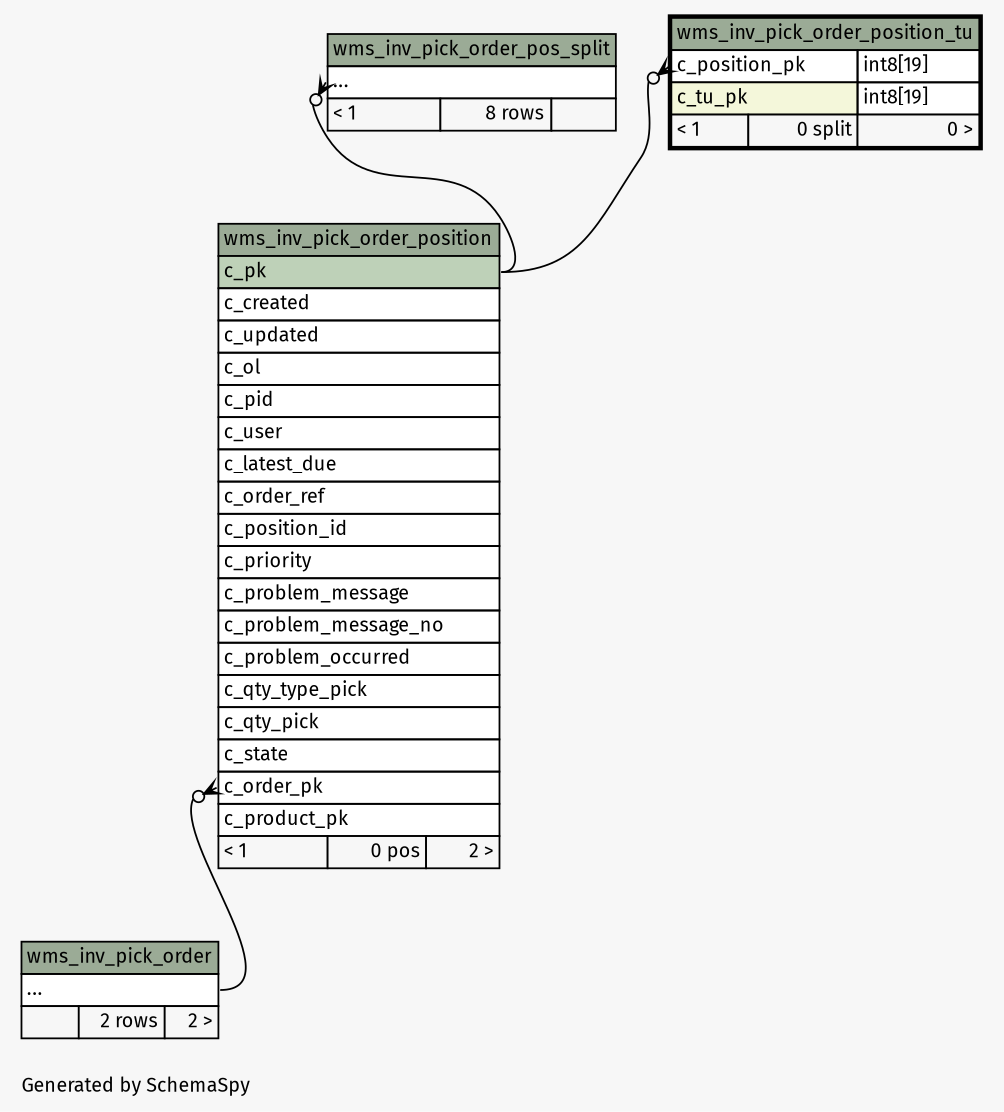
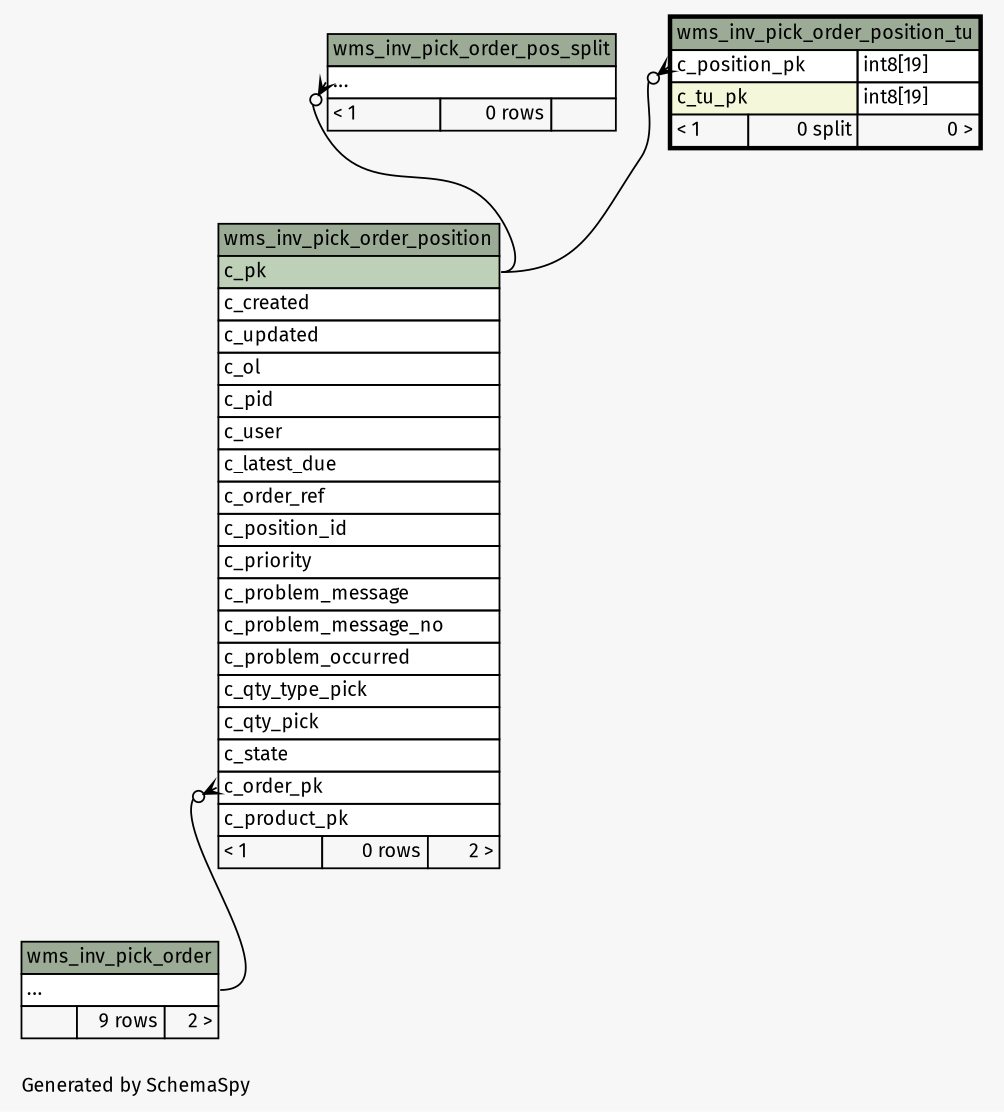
node "wms_inv_pick_order_pos_split": text "8 rows" -> "0 rows"
node "wms_inv_pick_order_position": text "0 pos" -> "0 rows"
node "wms_inv_pick_order": text "2 rows" -> "9 rows"
